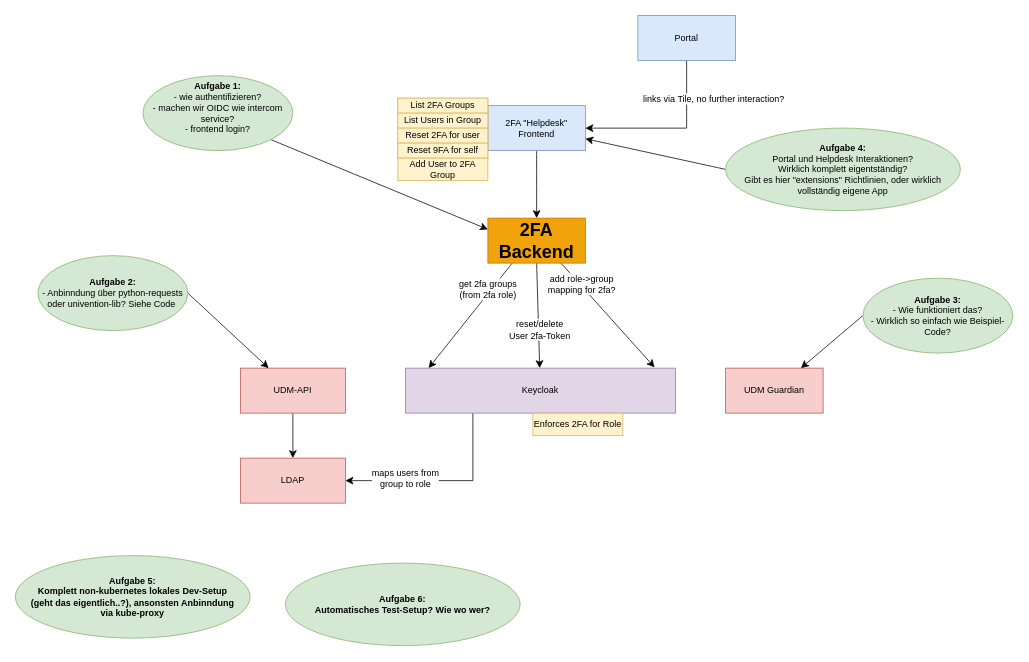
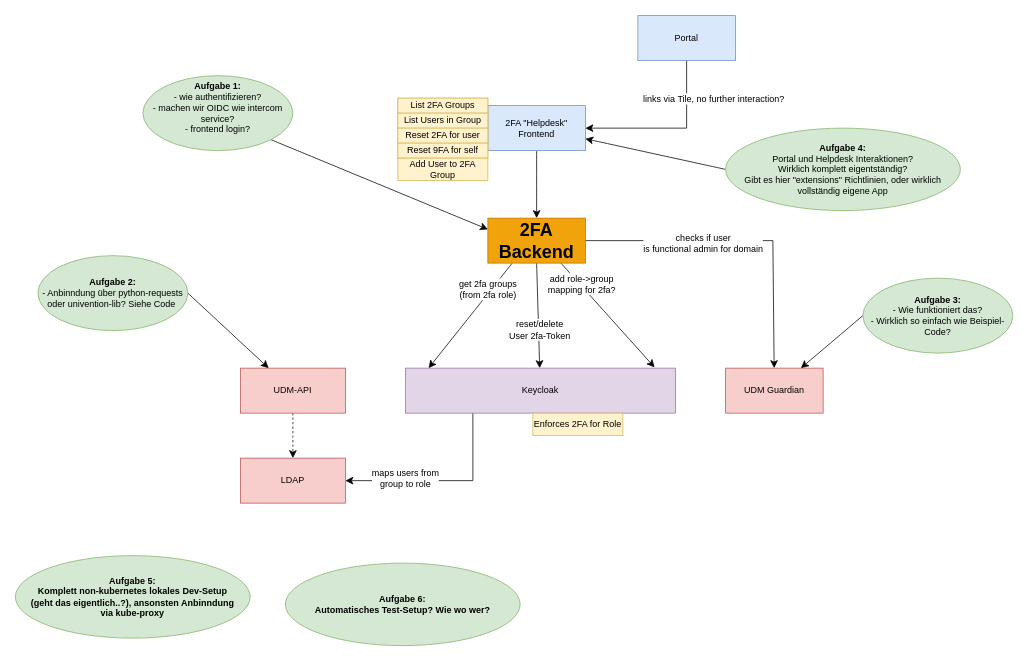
edge "2FA Backend" -> "UDM Guardian": added, label "checks if user is functional admin for domain"
edge "UDM-API" -> "LDAP": style solid -> dashed
